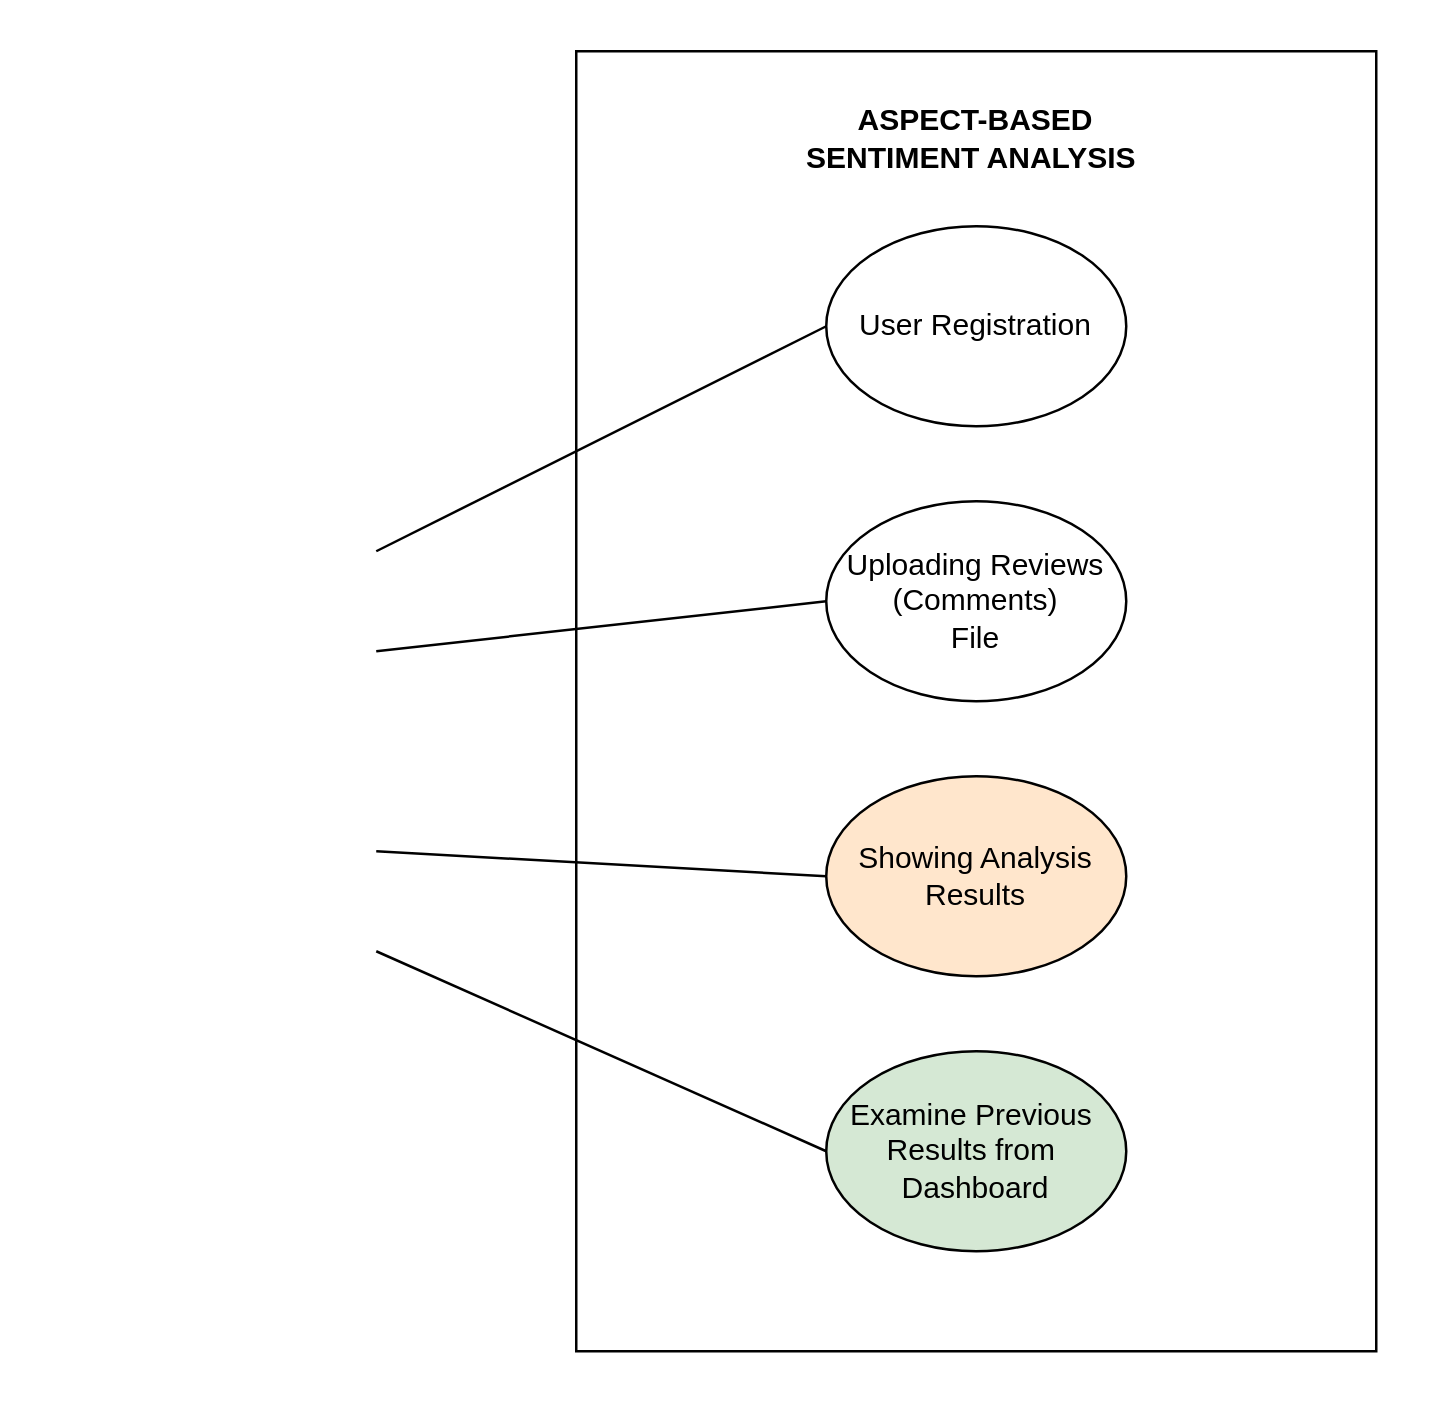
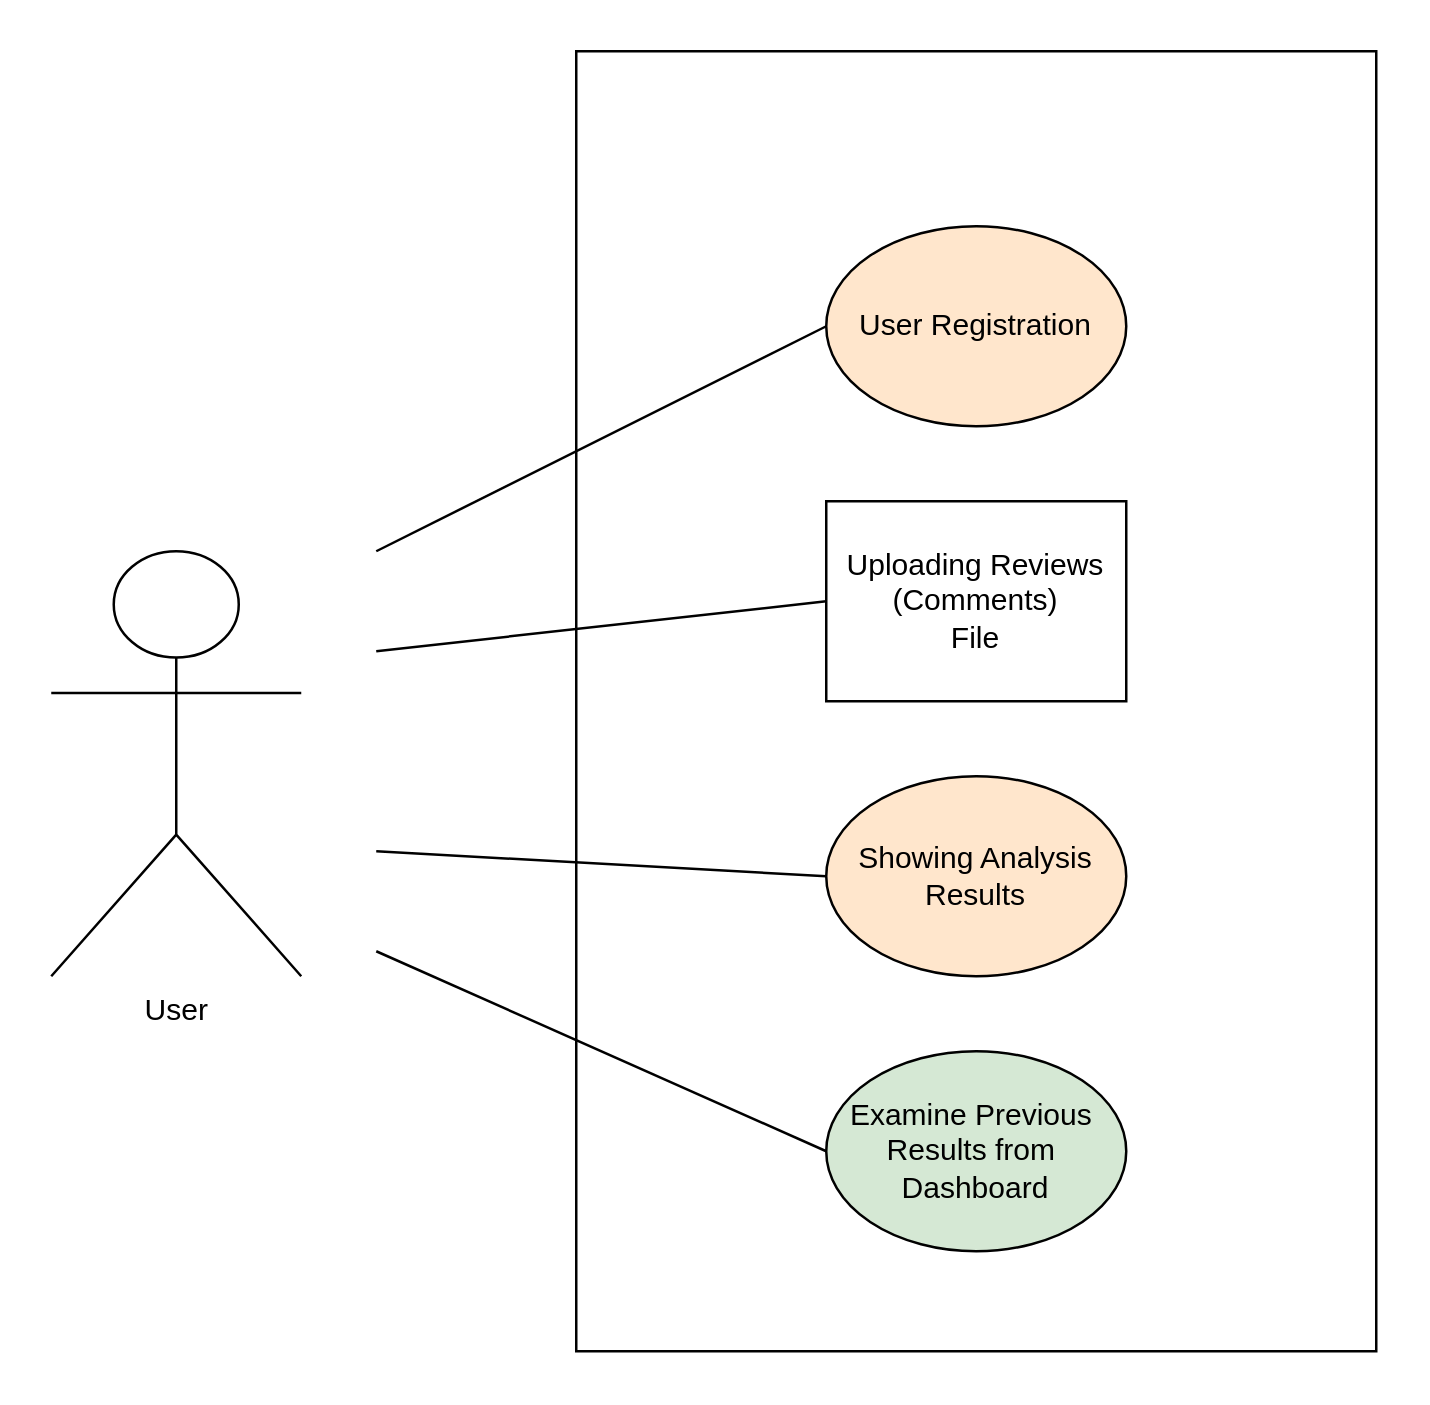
node "ASPECT-BASED SENTIMENT ANALYSIS": removed
node "User Registration": fillcolor #ffffff -> #ffe6cc
node "Uploading Reviews (Comments) File": shape ellipse -> rectangle
node "User": added
